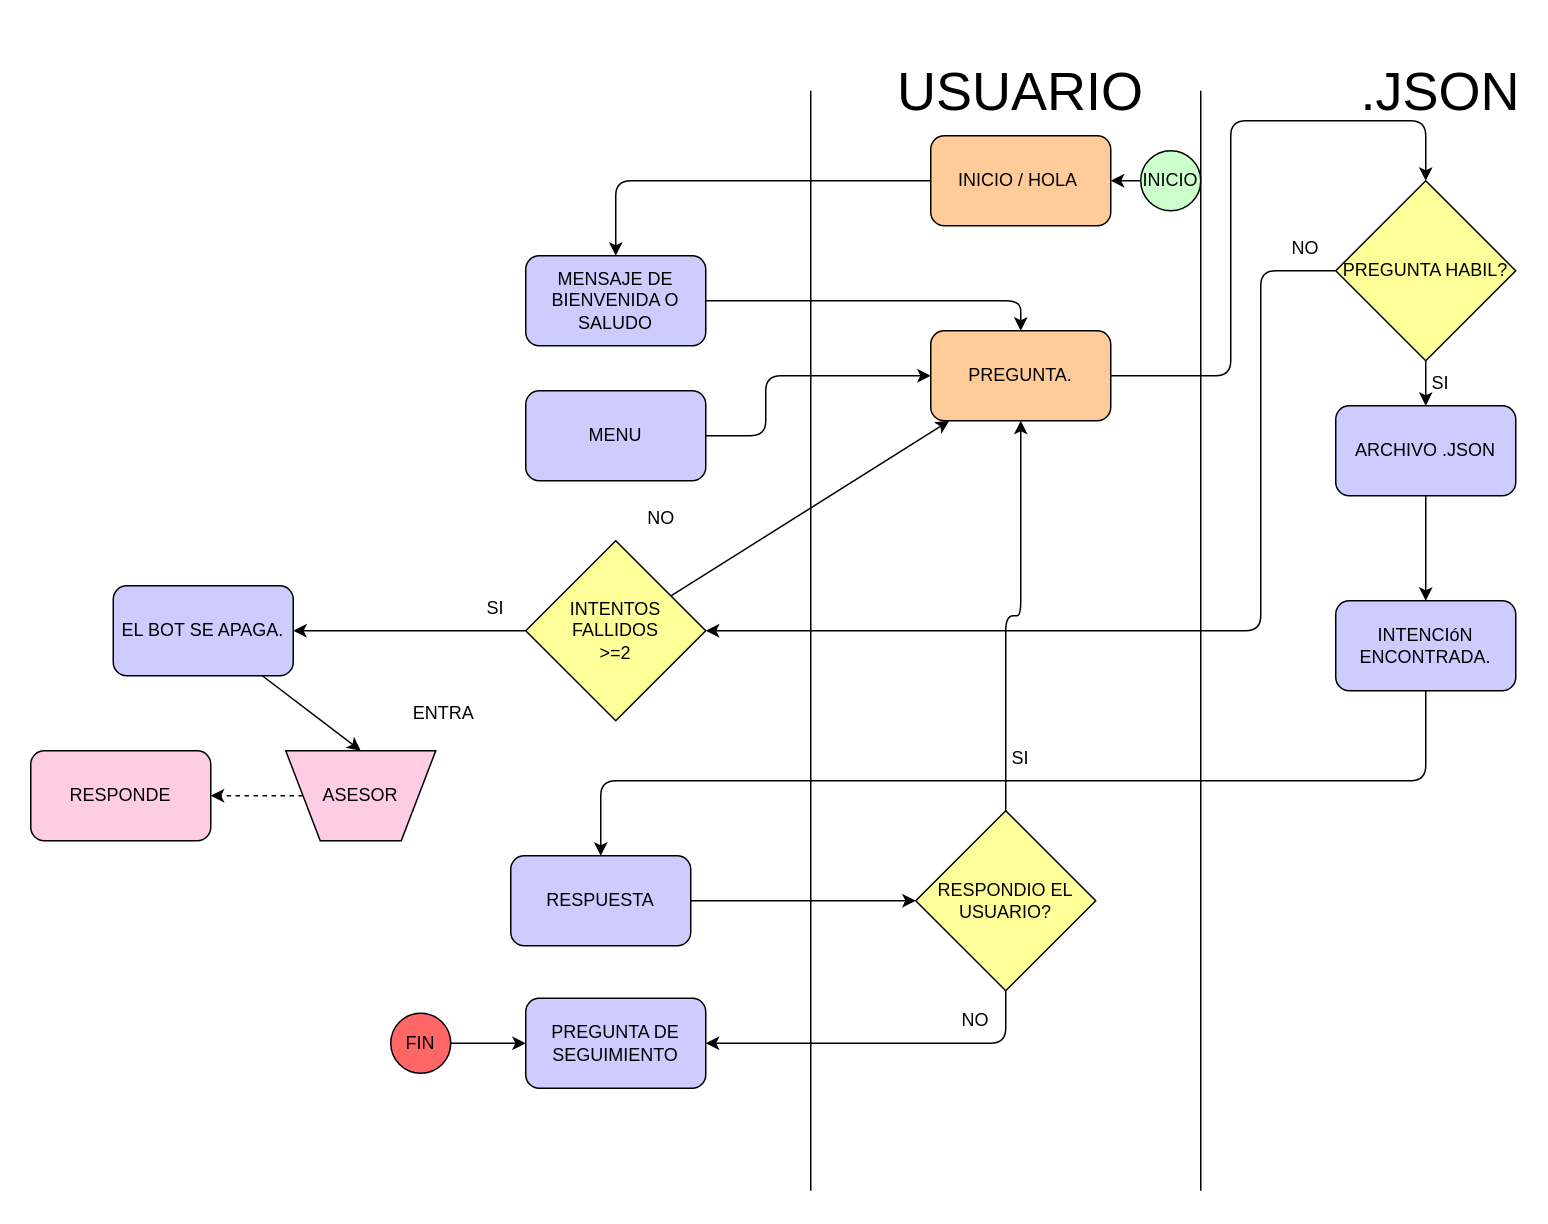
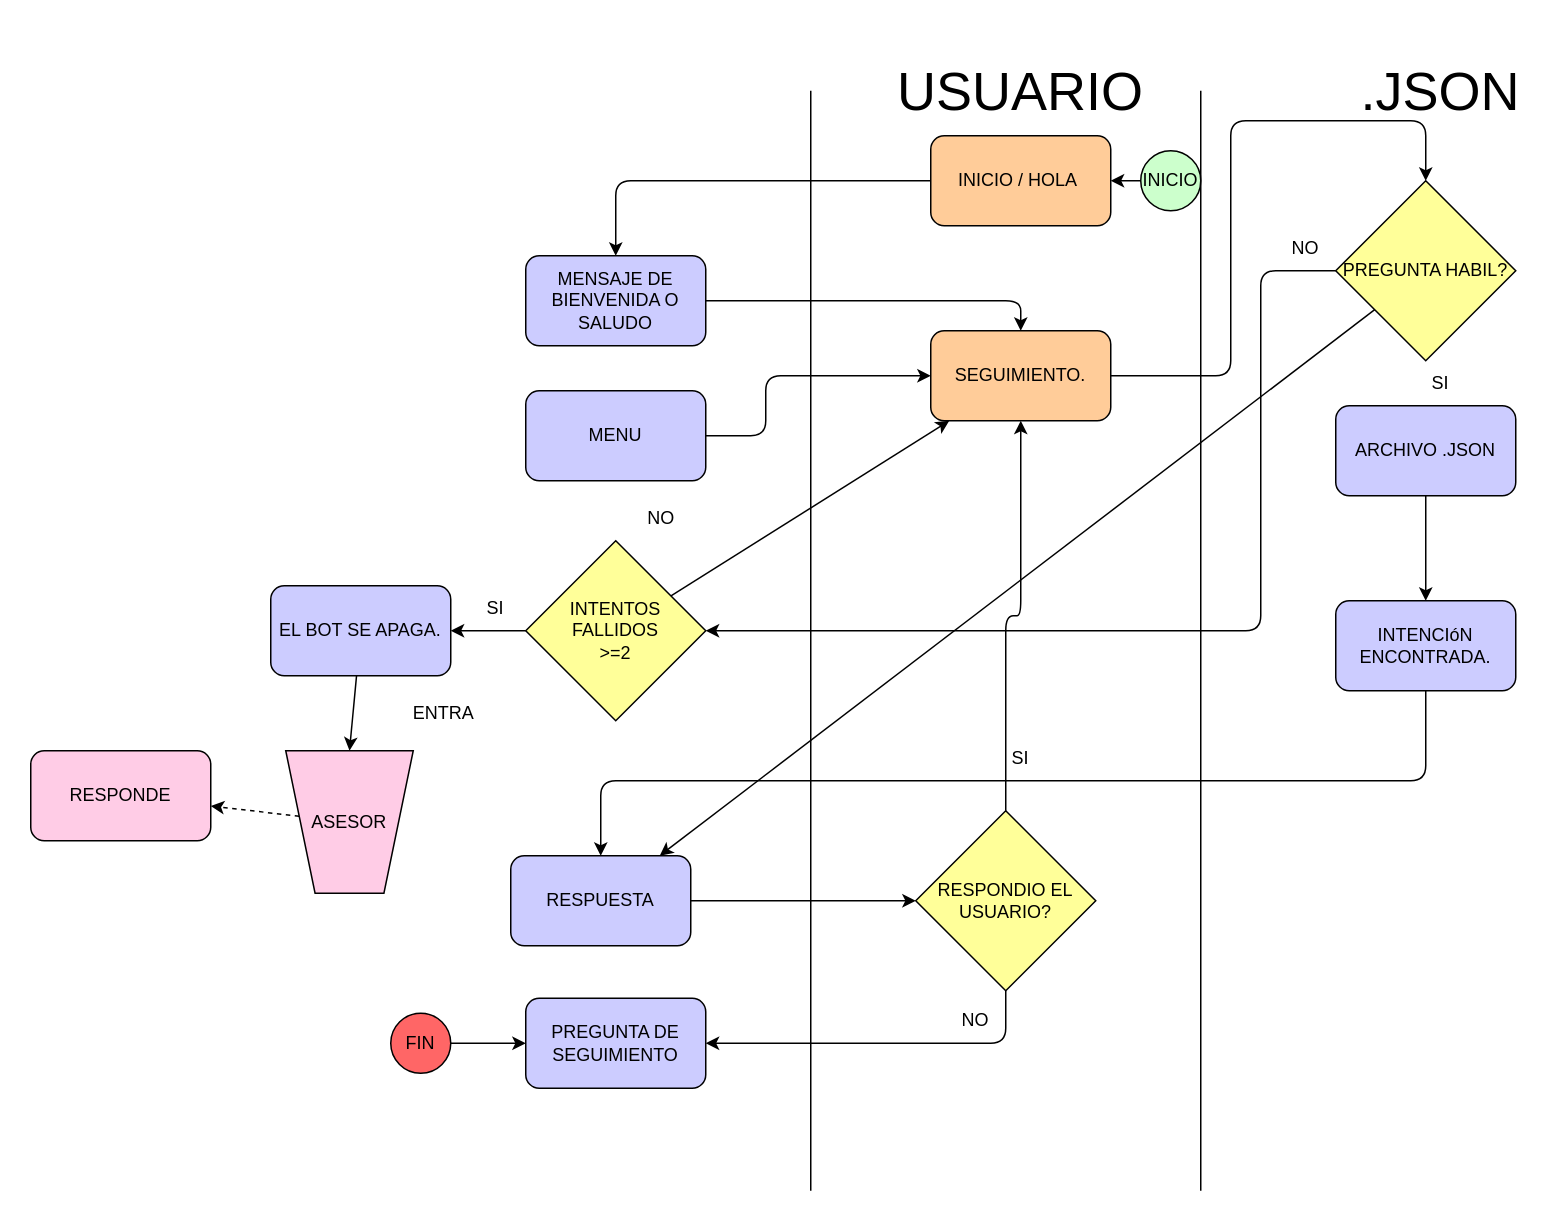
node "PREGUNTA.": label "PREGUNTA." -> "SEGUIMIENTO."
edge "PREGUNTA HABIL?" -> "ARCHIVO .JSON": now "PREGUNTA HABIL?" -> "RESPUESTA"
node "EL BOT SE APAGA.": moved (203, 631) -> (361, 631)
node "ASESOR": size 150x90 -> 128x143
